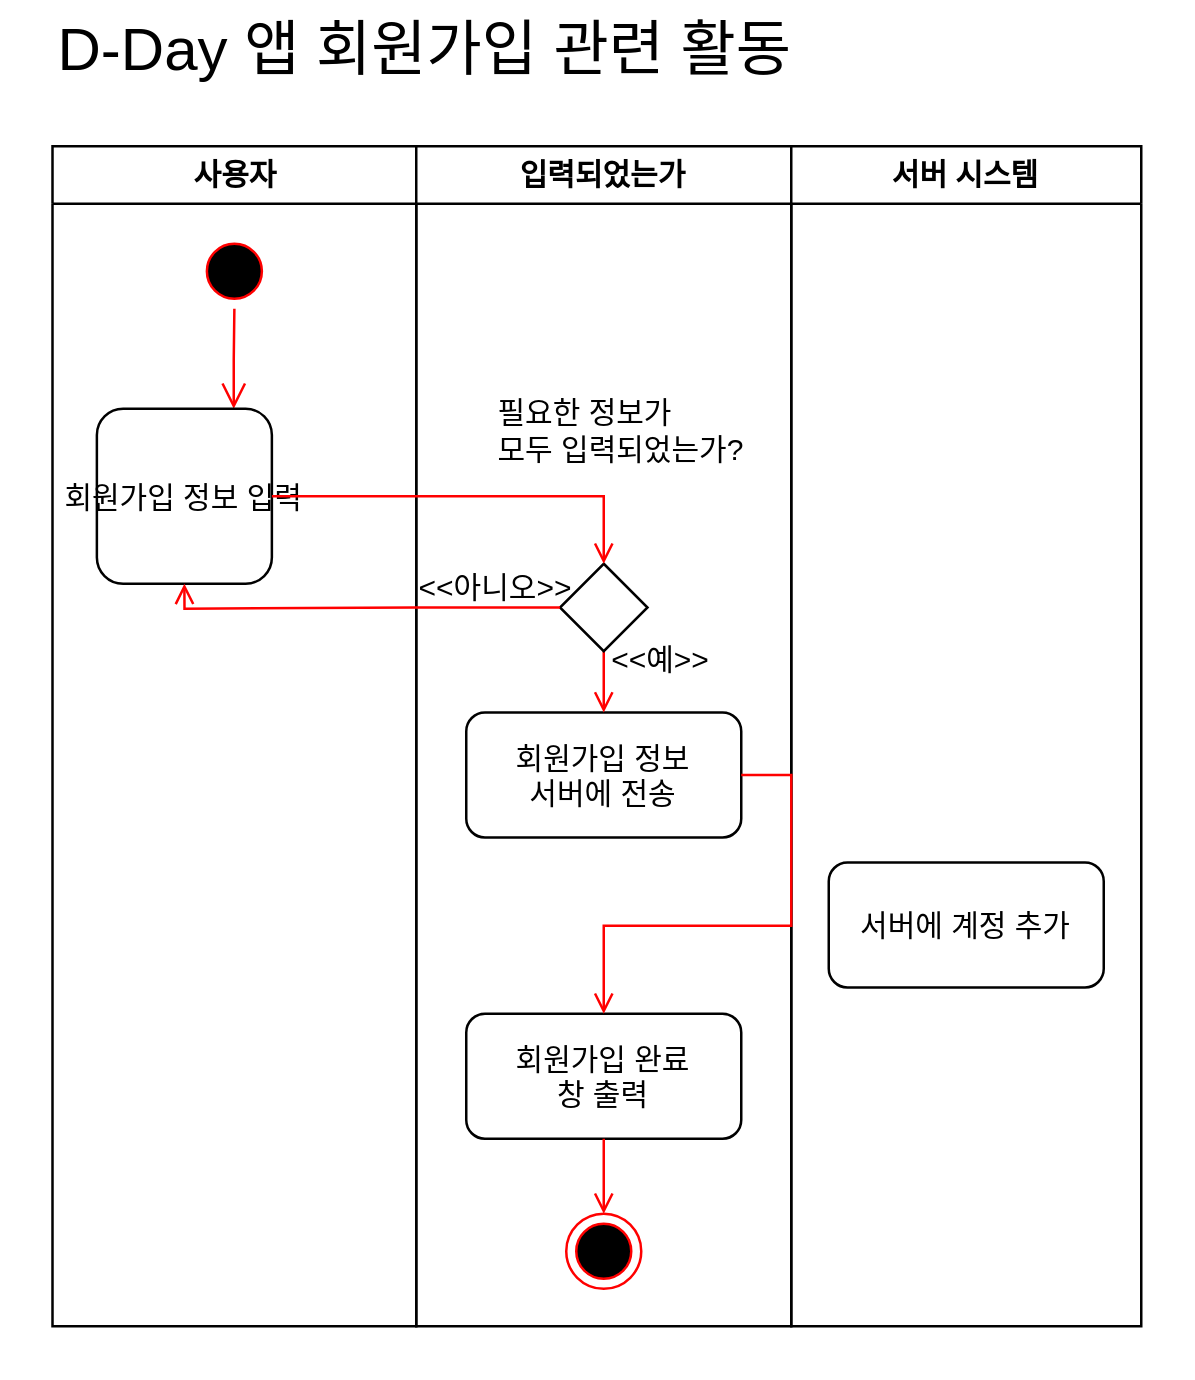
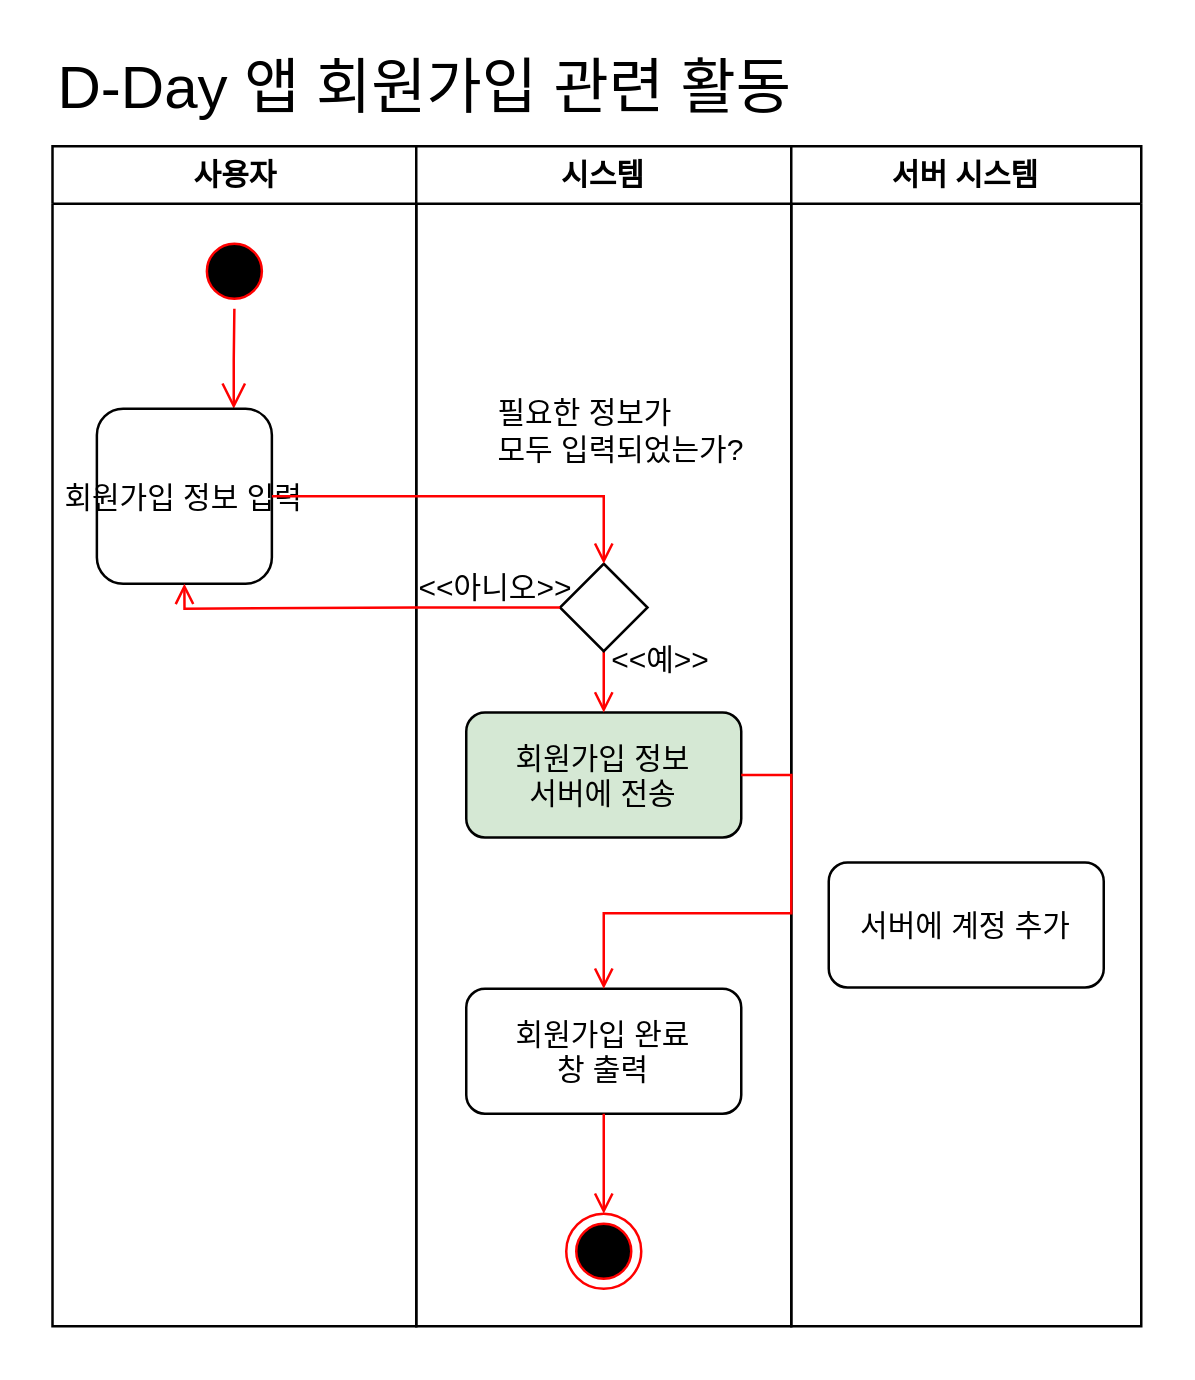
node "D-Day 앱 회원가입 관련 활동": moved (447, 51) -> (447, 89)
node "입력되었는가": label "입력되었는가" -> "시스템"
node "회원가입 정보 서버에 전송": fillcolor #ffffff -> #d5e8d4
node "회원가입 완료 창 출력": moved (604, 1076) -> (604, 1051)
